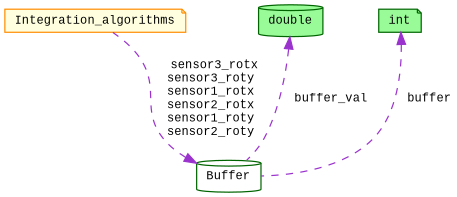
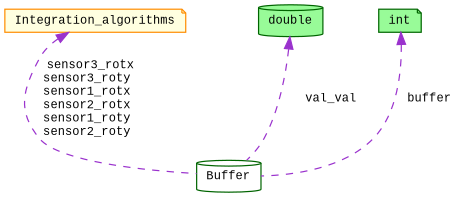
edge "Integration_algorithms" -> "Buffer": reversed
edge "Buffer" -> "double": label " buffer_val" -> " val_val"
